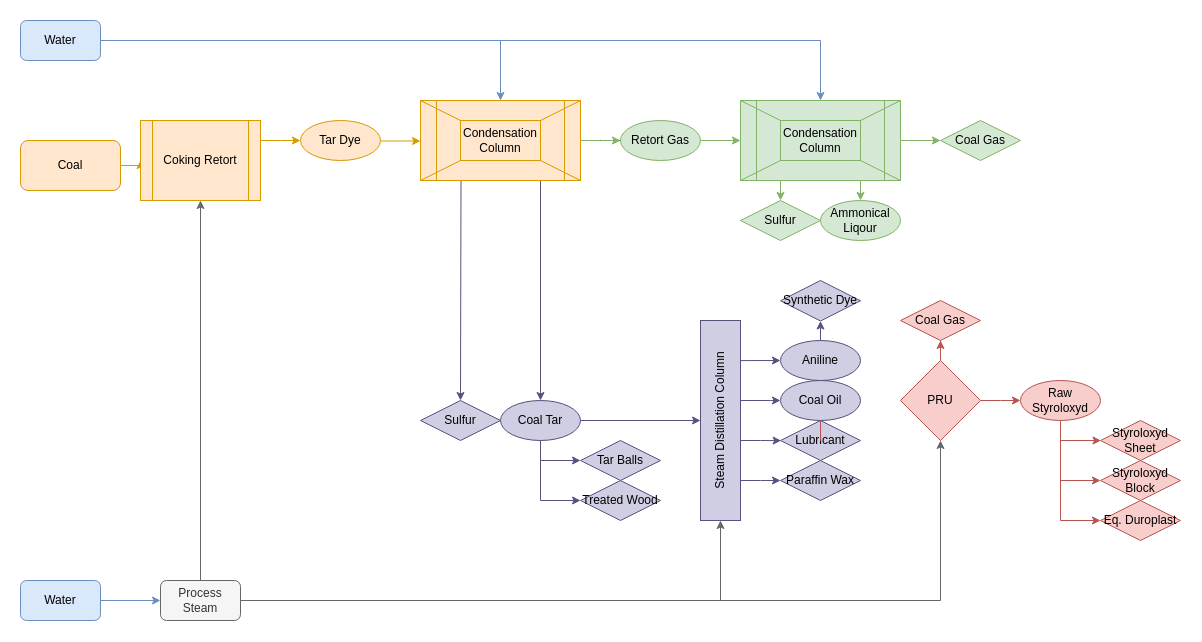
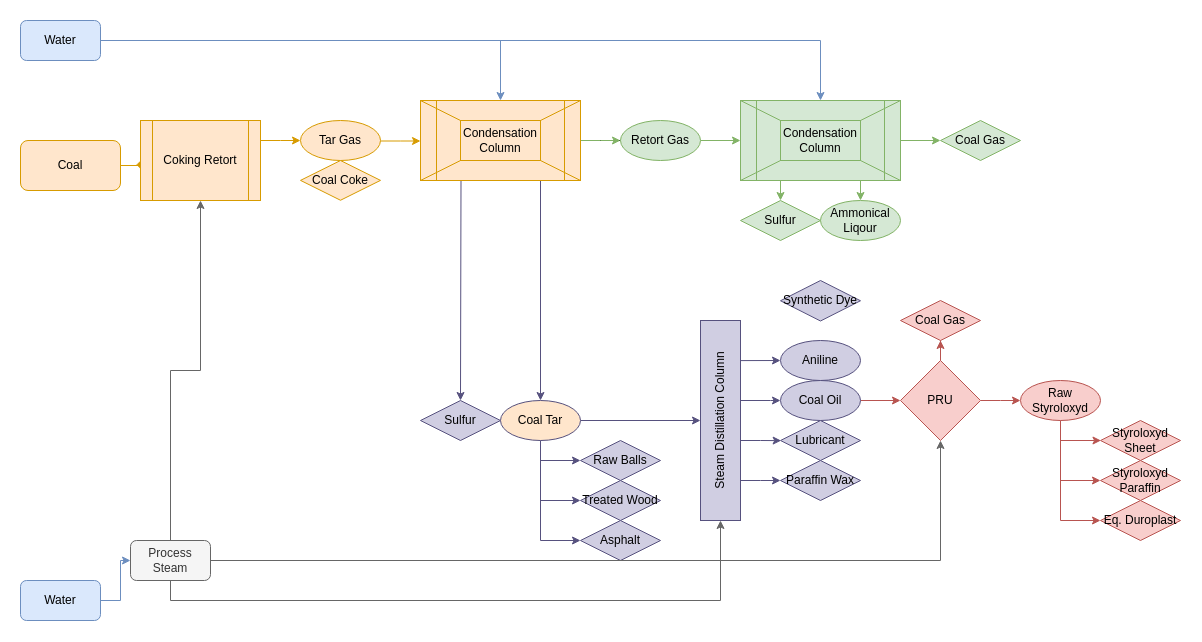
node "Tar Dye": label "Tar Dye" -> "Tar Gas"
edge "Coal" -> "Coking Retort": arrowhead classic -> diamond
node "Coal Coke": added
edge "Aniline" -> "Synthetic Dye": removed
node "Coal Tar": fillcolor #d0cee2 -> #ffe6cc
edge "Coal Oil" -> "Lubricant": now "Coal Oil" -> "PRU"
node "Tar Balls": label "Tar Balls" -> "Raw Balls"
node "Styroloxyd Block": label "Styroloxyd Block" -> "Styroloxyd Paraffin"
edge "Coal Tar" -> "Asphalt": added
node "Asphalt": added
node "Process Steam": moved (201, 601) -> (171, 561)
